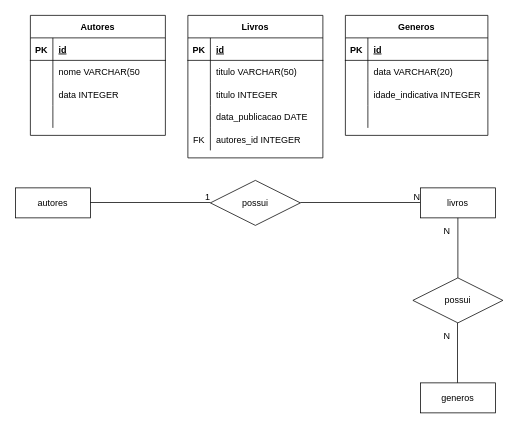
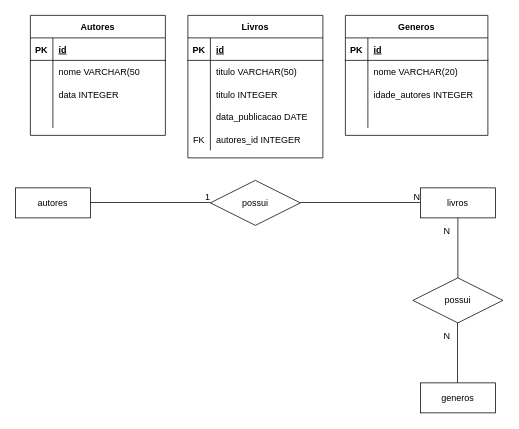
node "data VARCHAR(20)": label "data VARCHAR(20)" -> "nome VARCHAR(20)"
node "idade_indicativa INTEGER": label "idade_indicativa INTEGER" -> "idade_autores INTEGER"
